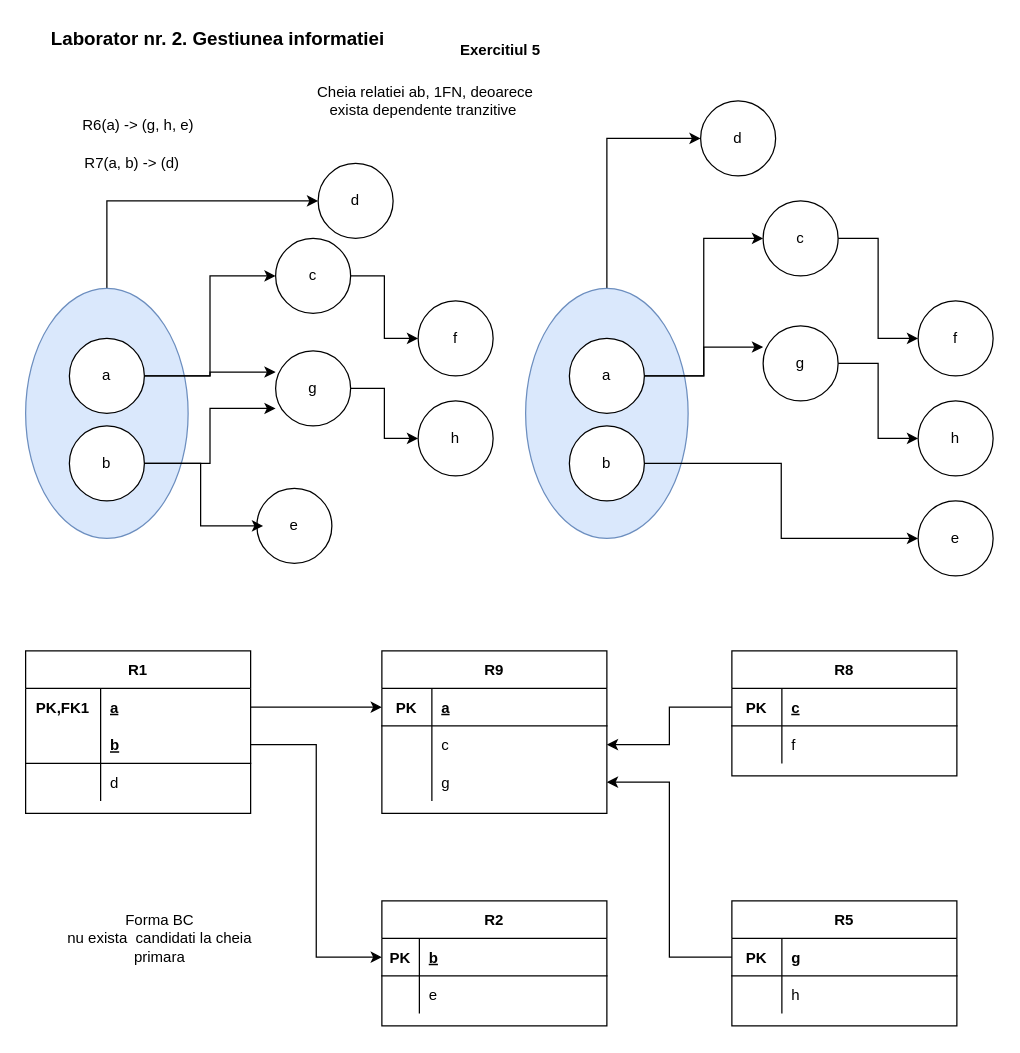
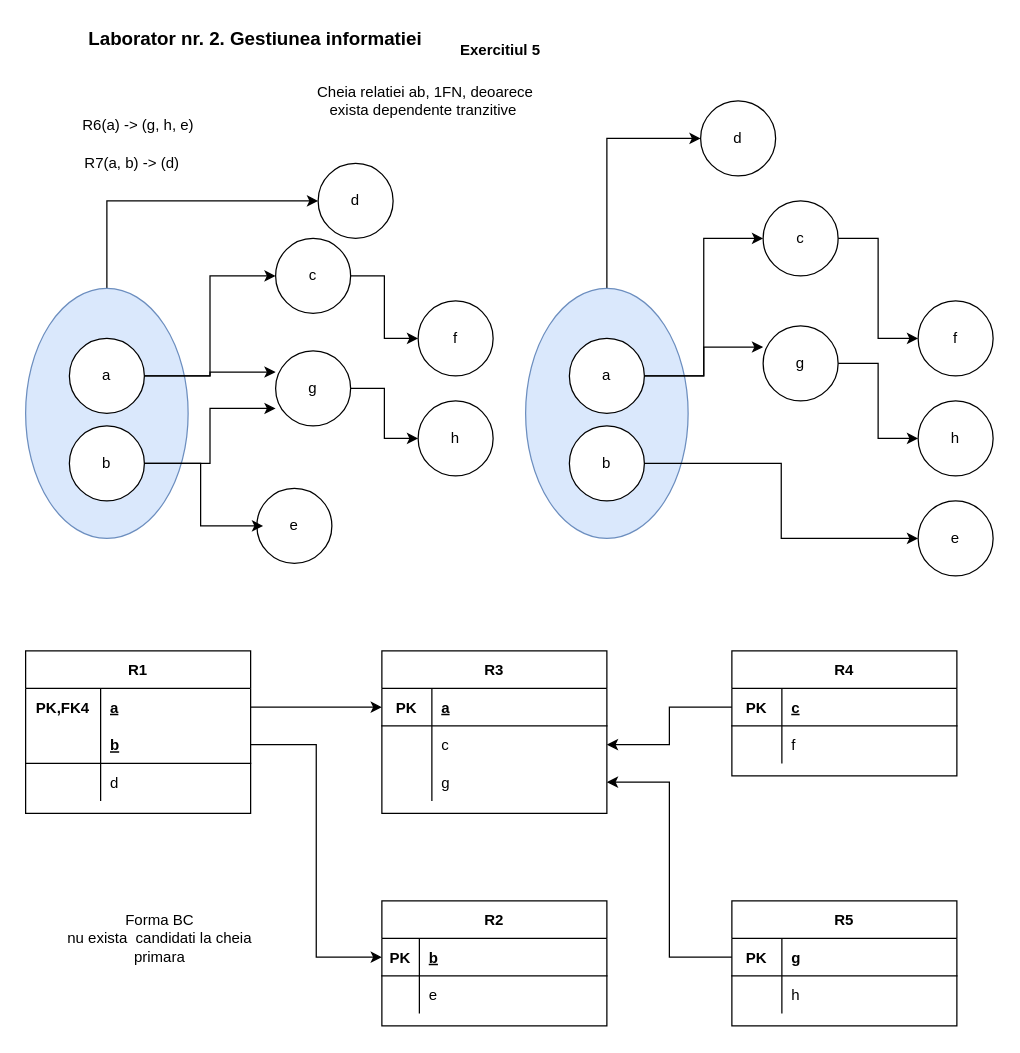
node "Laborator nr. 2. Gestiunea informatiei": moved (218, 38) -> (256, 38)
node "R9": label "R9" -> "R3"
node "R8": label "R8" -> "R4"
node "PK,FK1": label "PK,FK1" -> "PK,FK4"
